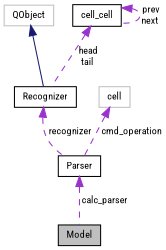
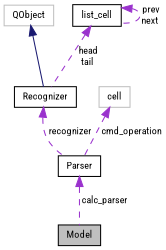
node "cell_cell": label "cell_cell" -> "list_cell"
